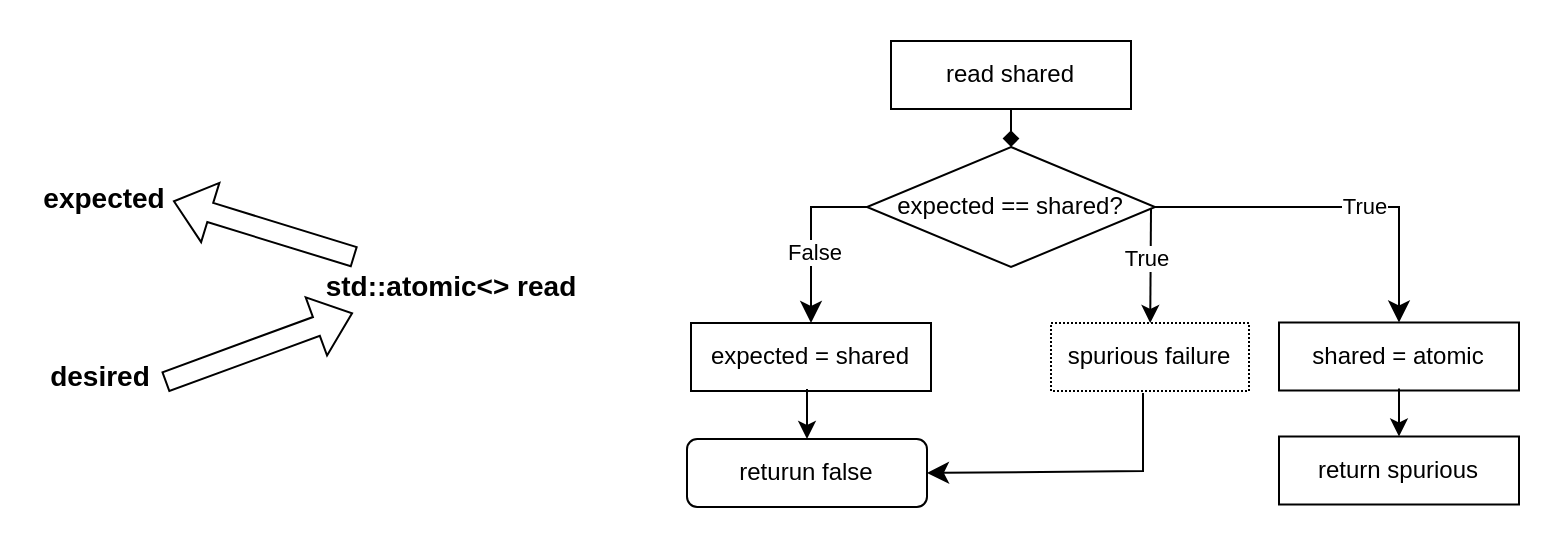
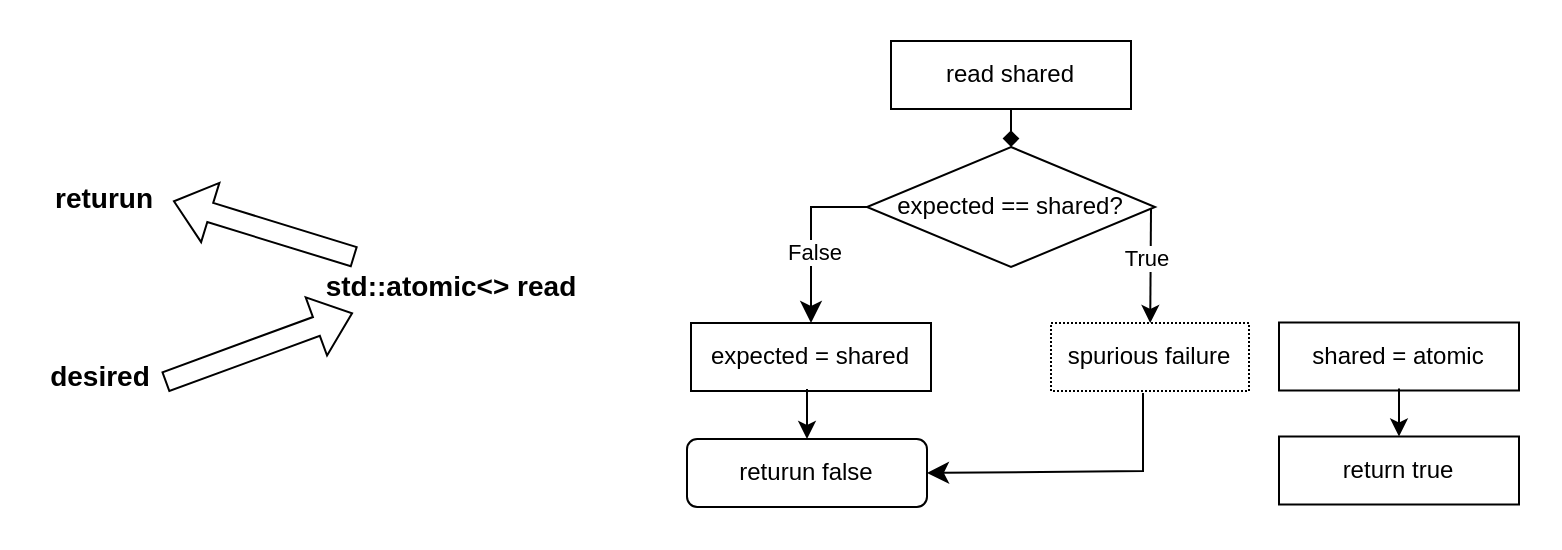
node "expected": label "expected" -> "returun"
edge "expected == shared?" -> "shared = atomic": removed, label "True"
node "return spurious": label "return spurious" -> "return true"
